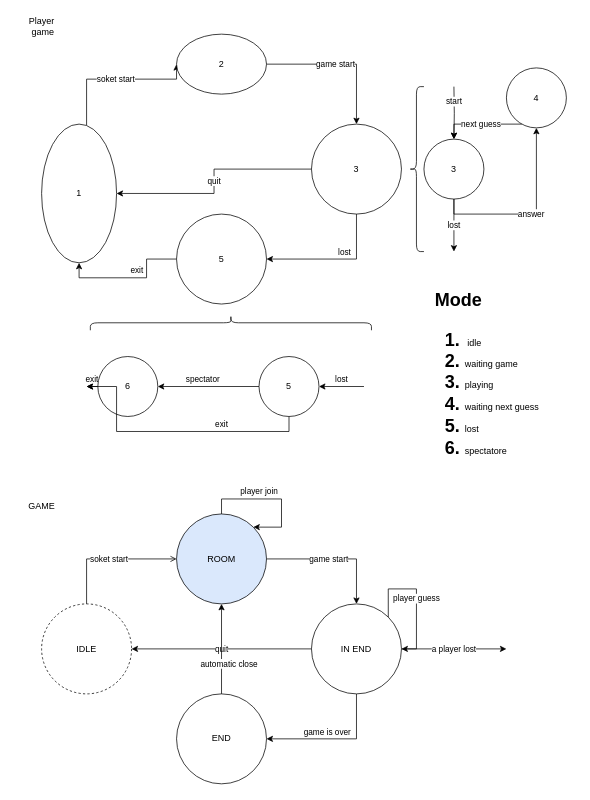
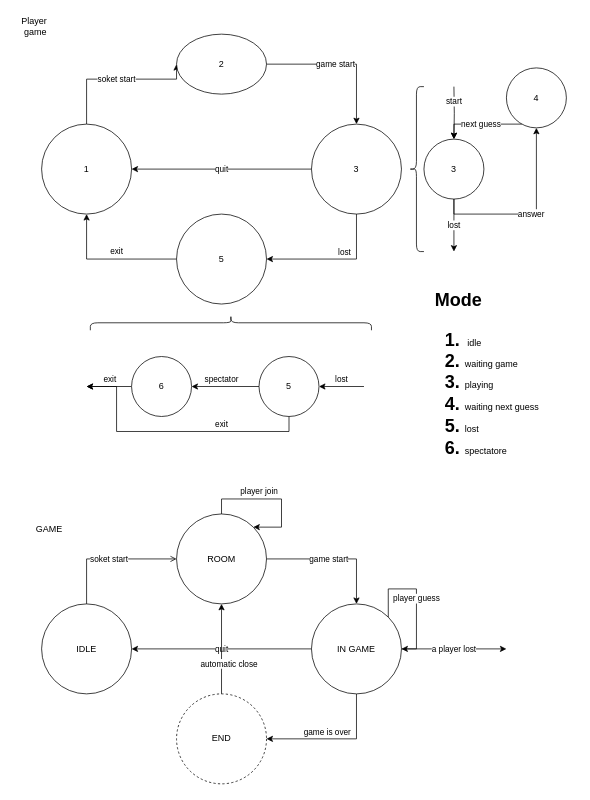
node "Player game": moved (42, 27) -> (34, 27)
node "1": size 75x139 -> 90x90
node "6": moved (128, 387) -> (162, 387)
node "GAME": moved (42, 507) -> (49, 529)
node "ROOM": fillcolor #dae8fc -> #ffffff
node "IDLE": style dashed -> solid
node "IN END": label "IN END" -> "IN GAME"
node "END": style solid -> dashed
